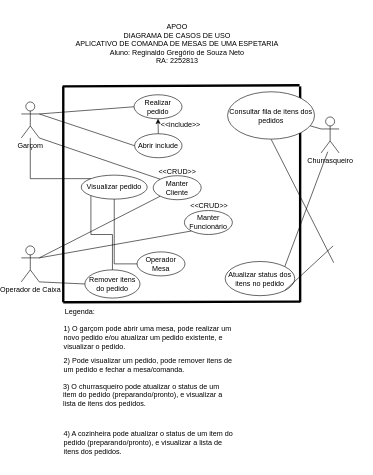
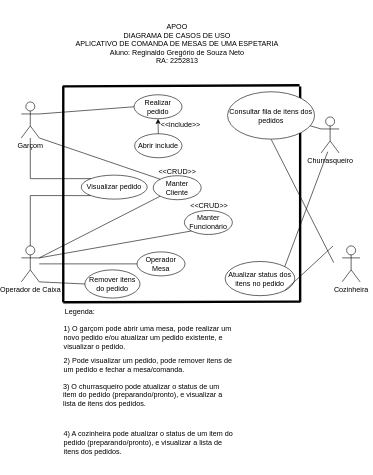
edge "Garçom" -- "Abrir include": removed
edge "Visualizar pedido" -- "Operador Mesa": now "Operador de Caixa" -- "Operador Mesa"
edge "Visualizar pedido" -- "Remover itens do pedido": now "Visualizar pedido" -- "Operador de Caixa"
node "Cozinheira": added
